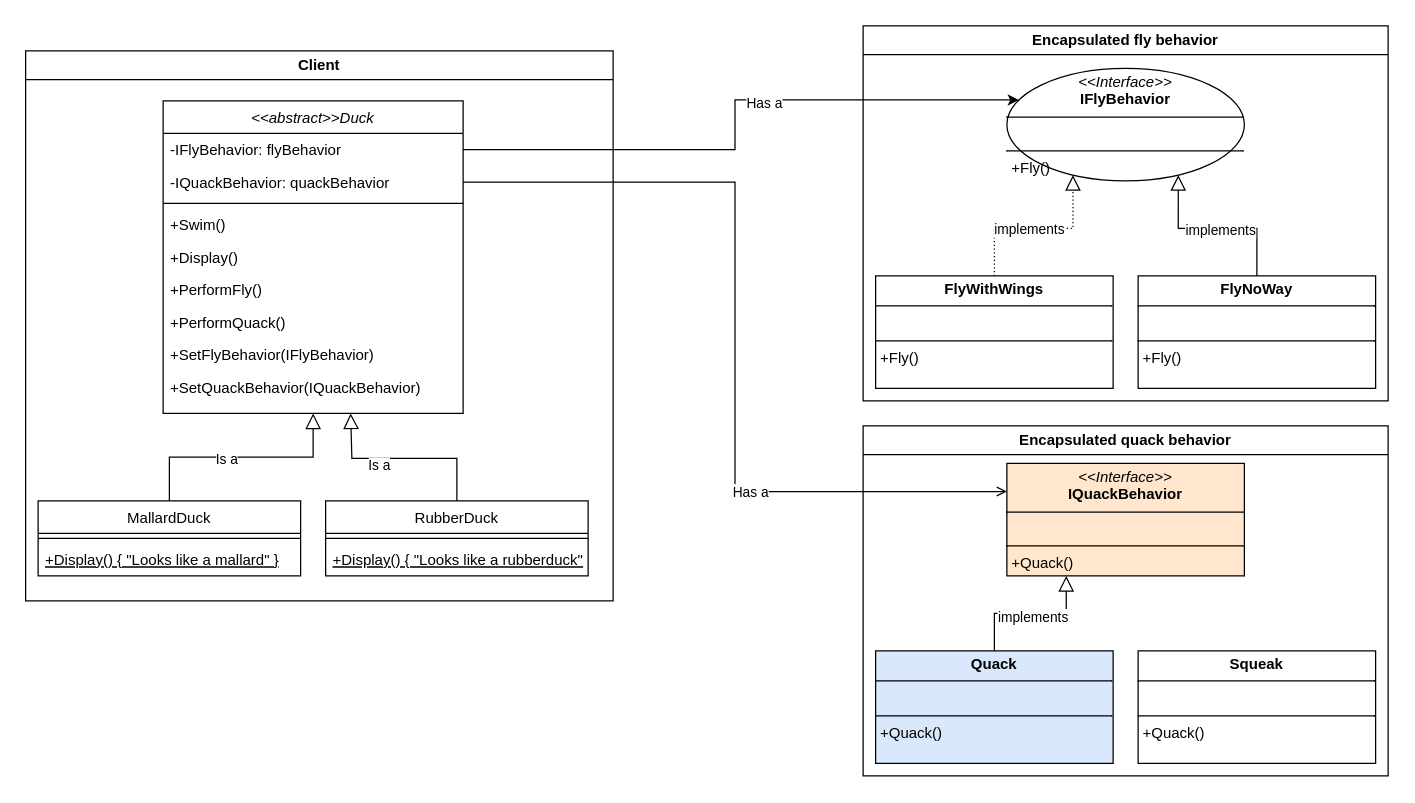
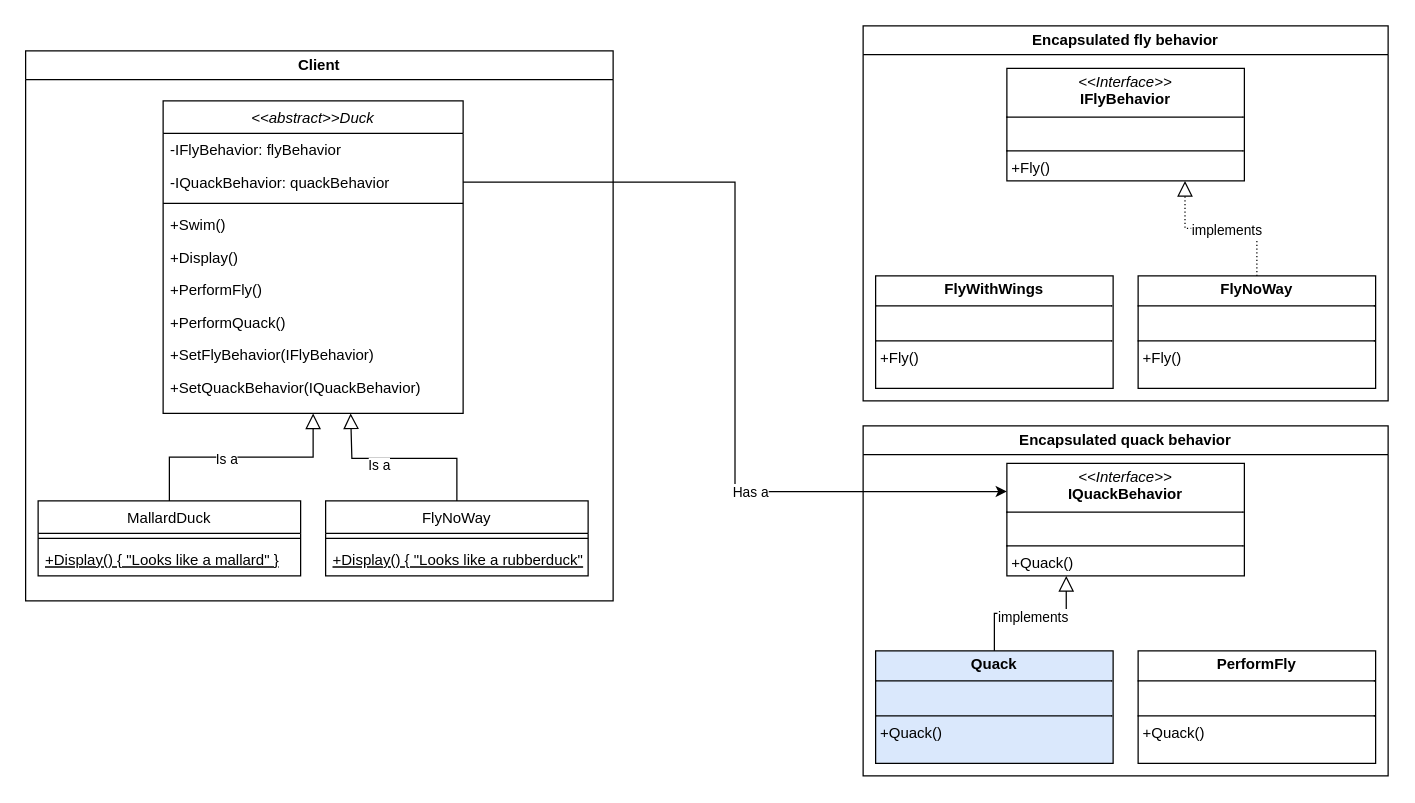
edge "-IFlyBehavior: flyBehavior" -> "<<Interface>> IFlyBehavior +Fly()": removed, label "Has a"
node "<<Interface>> IFlyBehavior +Fly()": shape ellipse -> rectangle
edge "FlyWithWings +Fly()" -> "<<Interface>> IFlyBehavior +Fly()": removed, label "implements"
edge "FlyNoWay +Fly()" -> "<<Interface>> IFlyBehavior +Fly()": style solid -> dashed
edge "-IQuackBehavior: quackBehavior" -> "<<Interface>> IQuackBehavior +Quack()": arrowhead open -> classic
node "RubberDuck": label "RubberDuck" -> "FlyNoWay"
node "<<Interface>> IQuackBehavior +Quack()": fillcolor #ffe6cc -> #ffffff
node "Squeak +Quack()": label "Squeak +Quack()" -> "PerformFly +Quack()"
